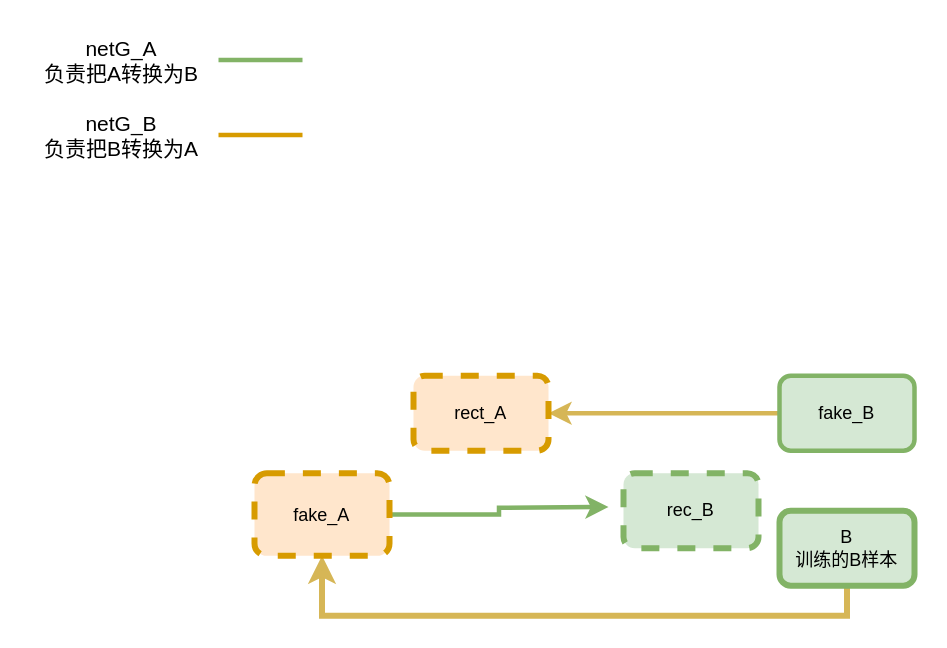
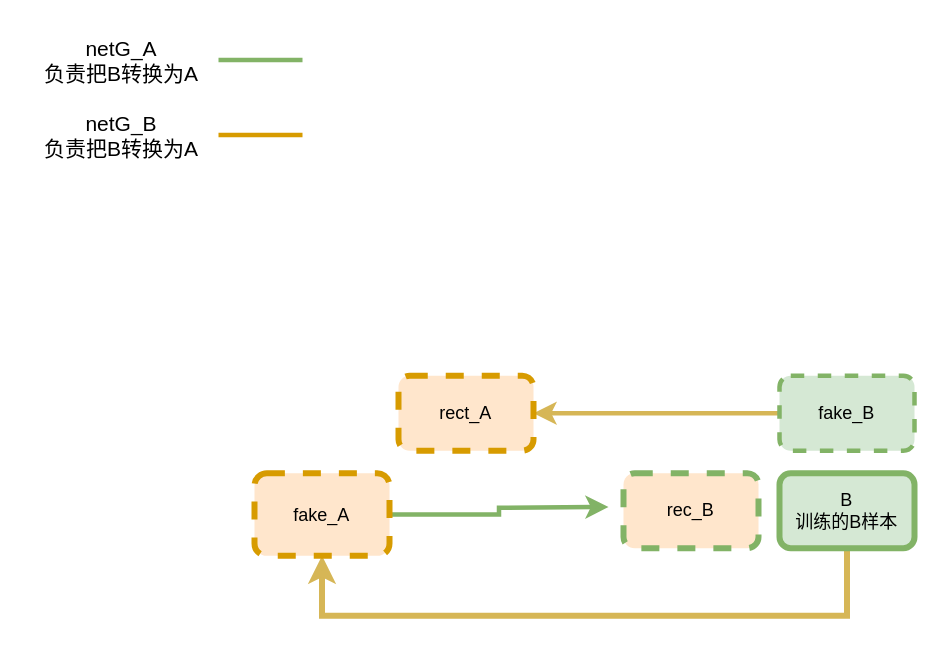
node "netG_A 负责把A转换为B": label "netG_A 负责把A转换为B" -> "netG_A 负责把B转换为A"
node "rect_A": moved (481, 413) -> (466, 413)
node "fake_B": style solid -> dashed
node "rec_B": fillcolor #d5e8d4 -> #ffe6cc
node "B 训练的B样本": moved (847, 548) -> (847, 511)
